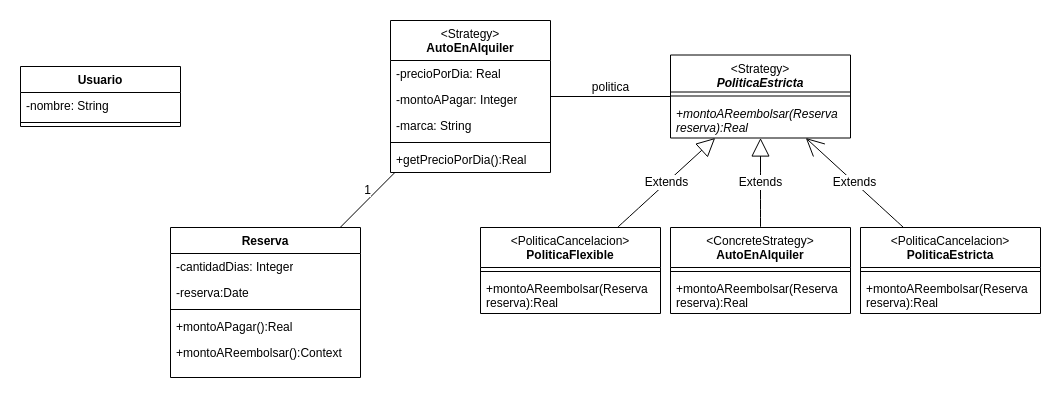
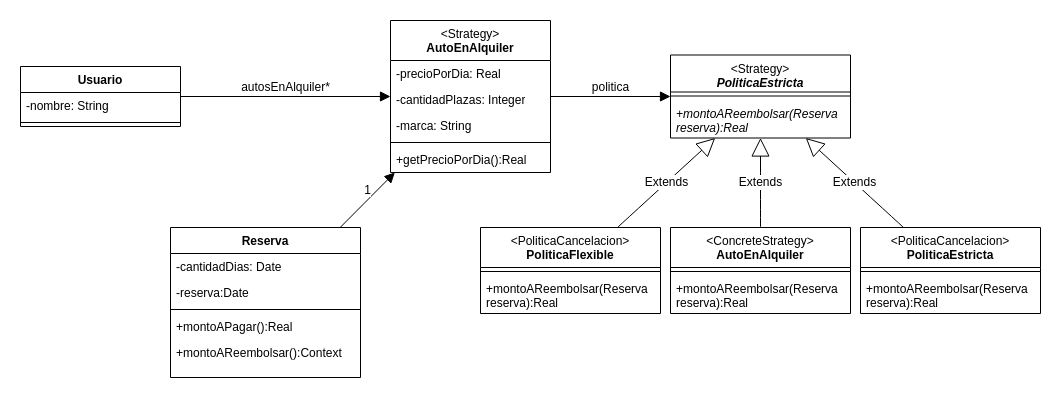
edge "Usuario" -> "<Strategy> AutoEnAlquiler": added, label "autosEnAlquiler*"
edge "<Strategy> AutoEnAlquiler" -- "<Strategy> PoliticaEstricta": arrowhead none -> block
node "-montoAPagar: Integer": label "-montoAPagar: Integer" -> "-cantidadPlazas: Integer"
edge "<PoliticaCancelacion> PoliticaEstricta" -> "<Strategy> PoliticaEstricta": arrowhead open -> block
edge "<Strategy> AutoEnAlquiler" -- "Reserva": arrowhead none -> block
node "-cantidadDias: Integer": label "-cantidadDias: Integer" -> "-cantidadDias: Date"
